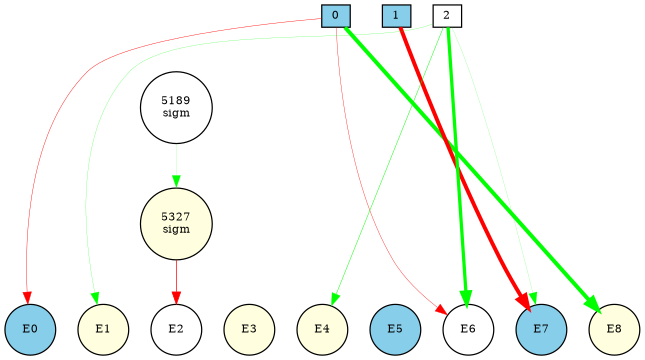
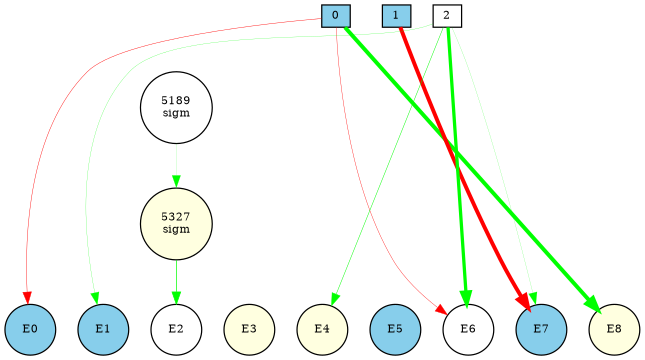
edge "5327 sigm" -> "E2": color red -> green
node "E1": fillcolor lightyellow -> skyblue
